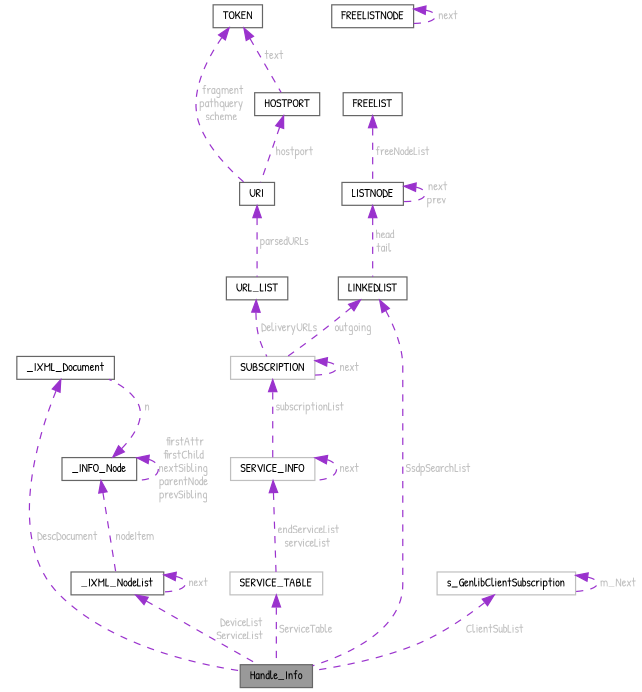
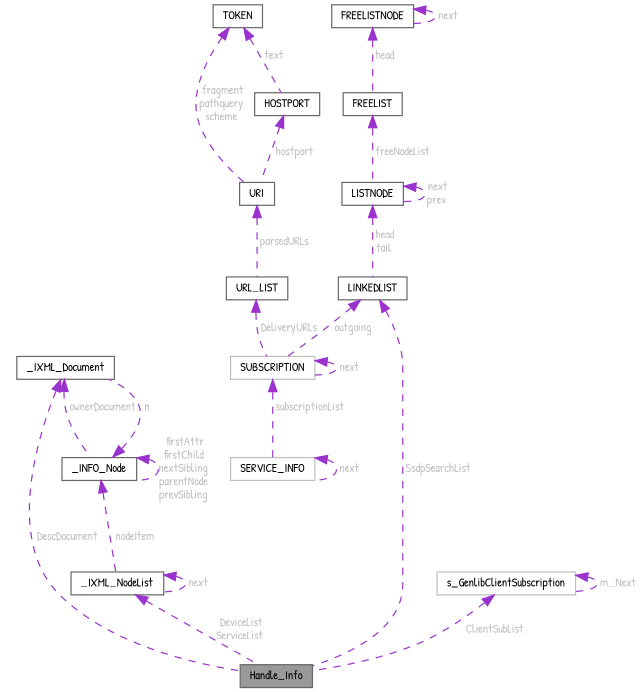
edge "FREELIST" -> "FREELISTNODE": added, label "head"
edge "_INFO_Node" -> "_IXML_Document": added, label "ownerDocument"
node "SERVICE_TABLE": removed
